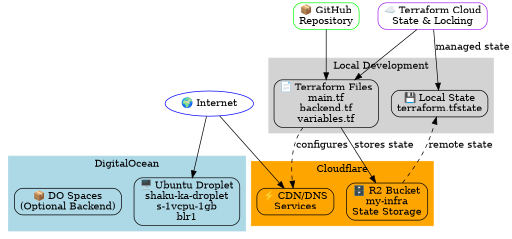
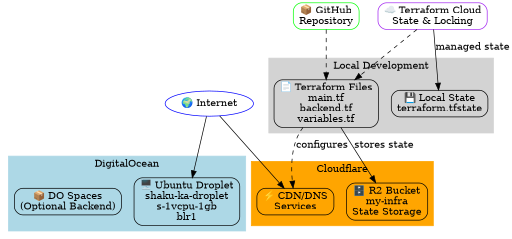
edge "📦 GitHub Repository" -> "📄 Terraform Files main.tf backend.tf variables.tf": style solid -> dashed
edge "☁️ Terraform Cloud State & Locking" -> "📄 Terraform Files main.tf backend.tf variables.tf": style solid -> dashed
edge "🗄️ R2 Bucket my-infra State Storage" -> "💾 Local State terraform.tfstate": removed, label "remote state"
